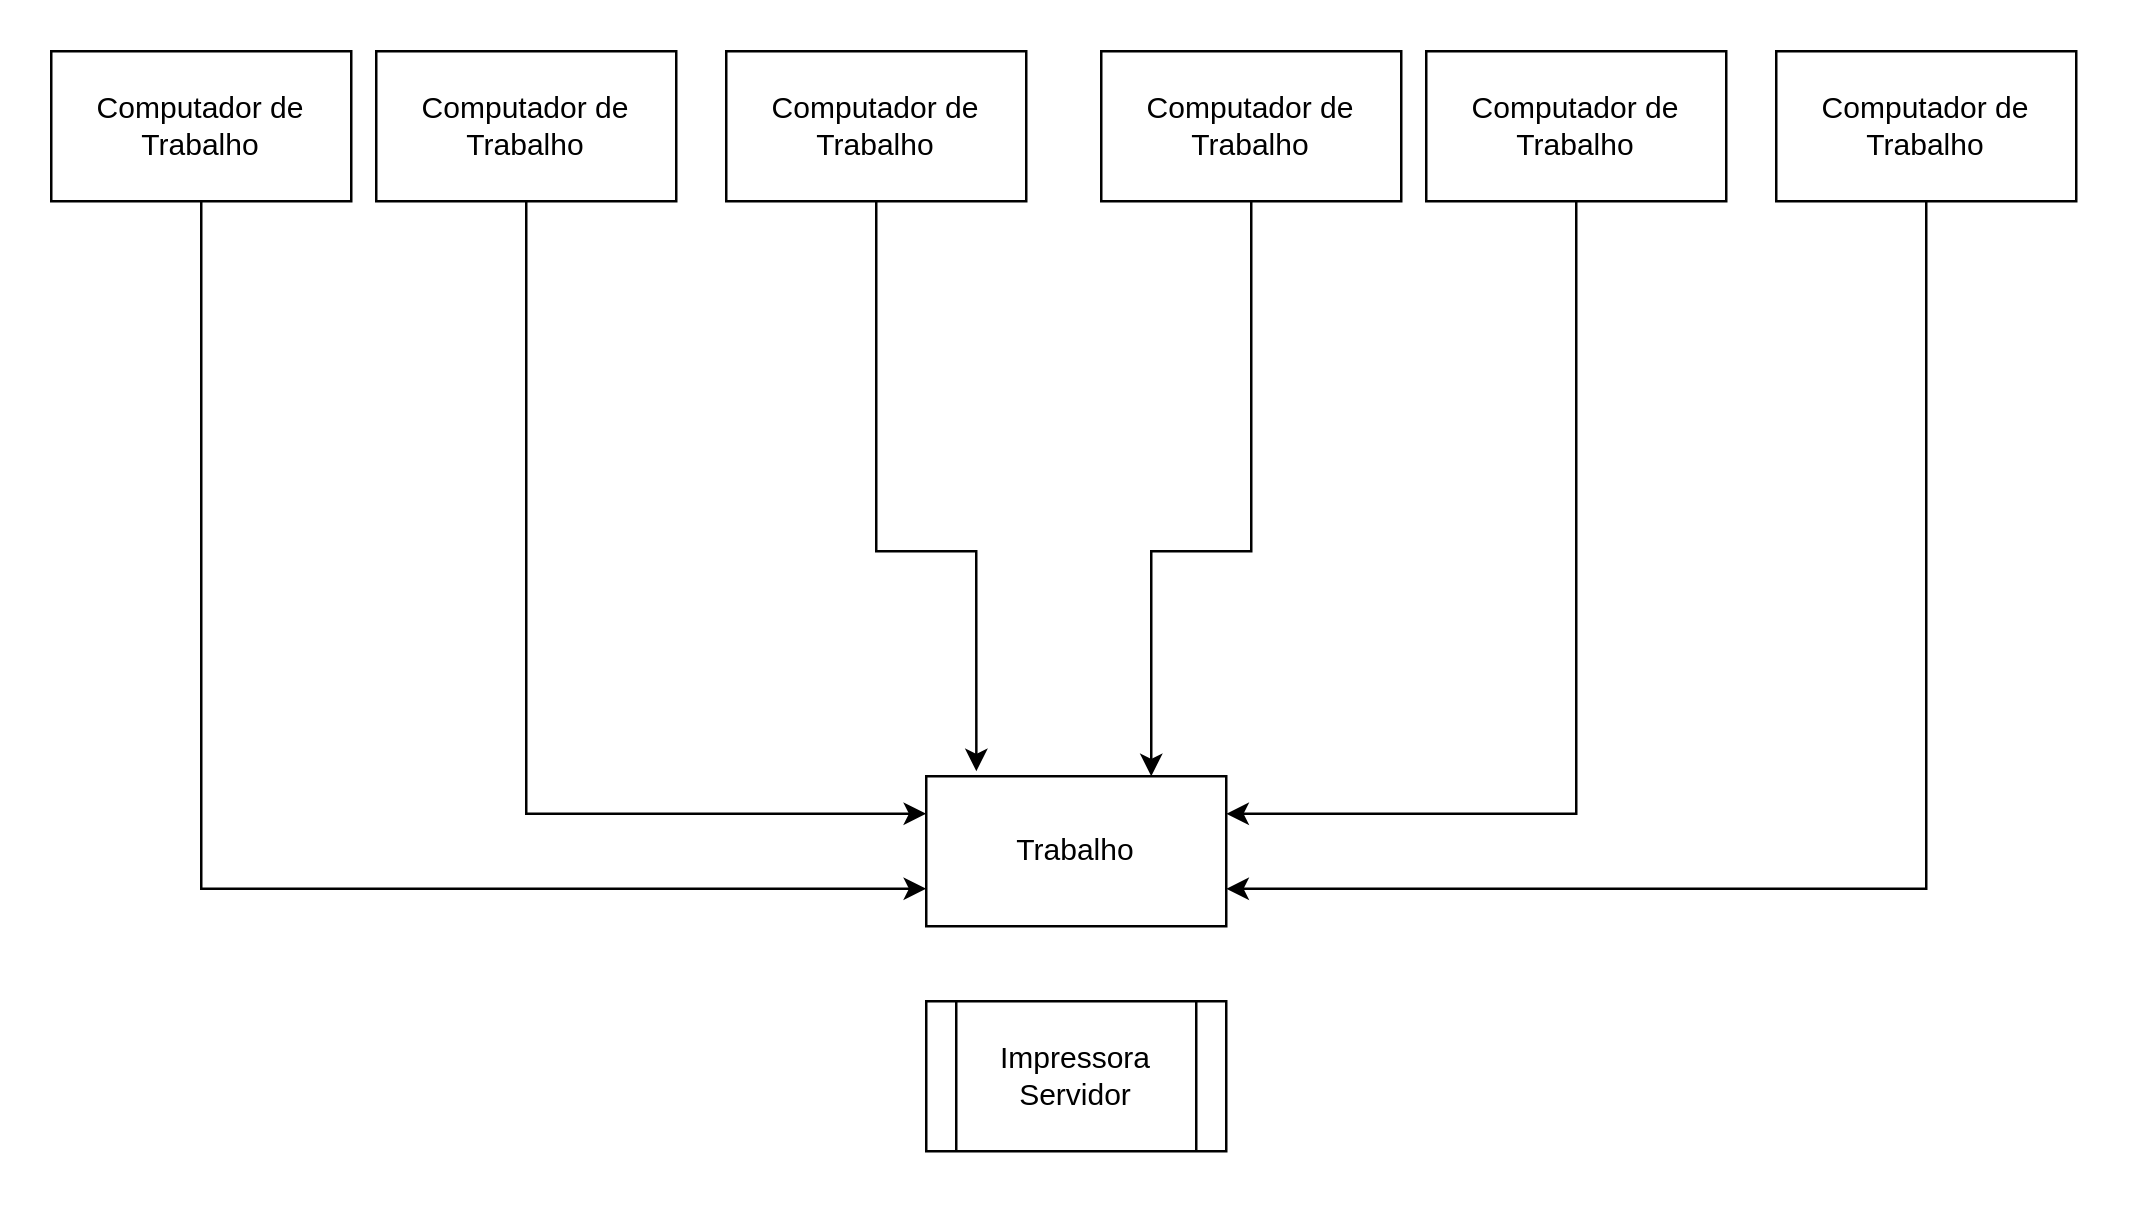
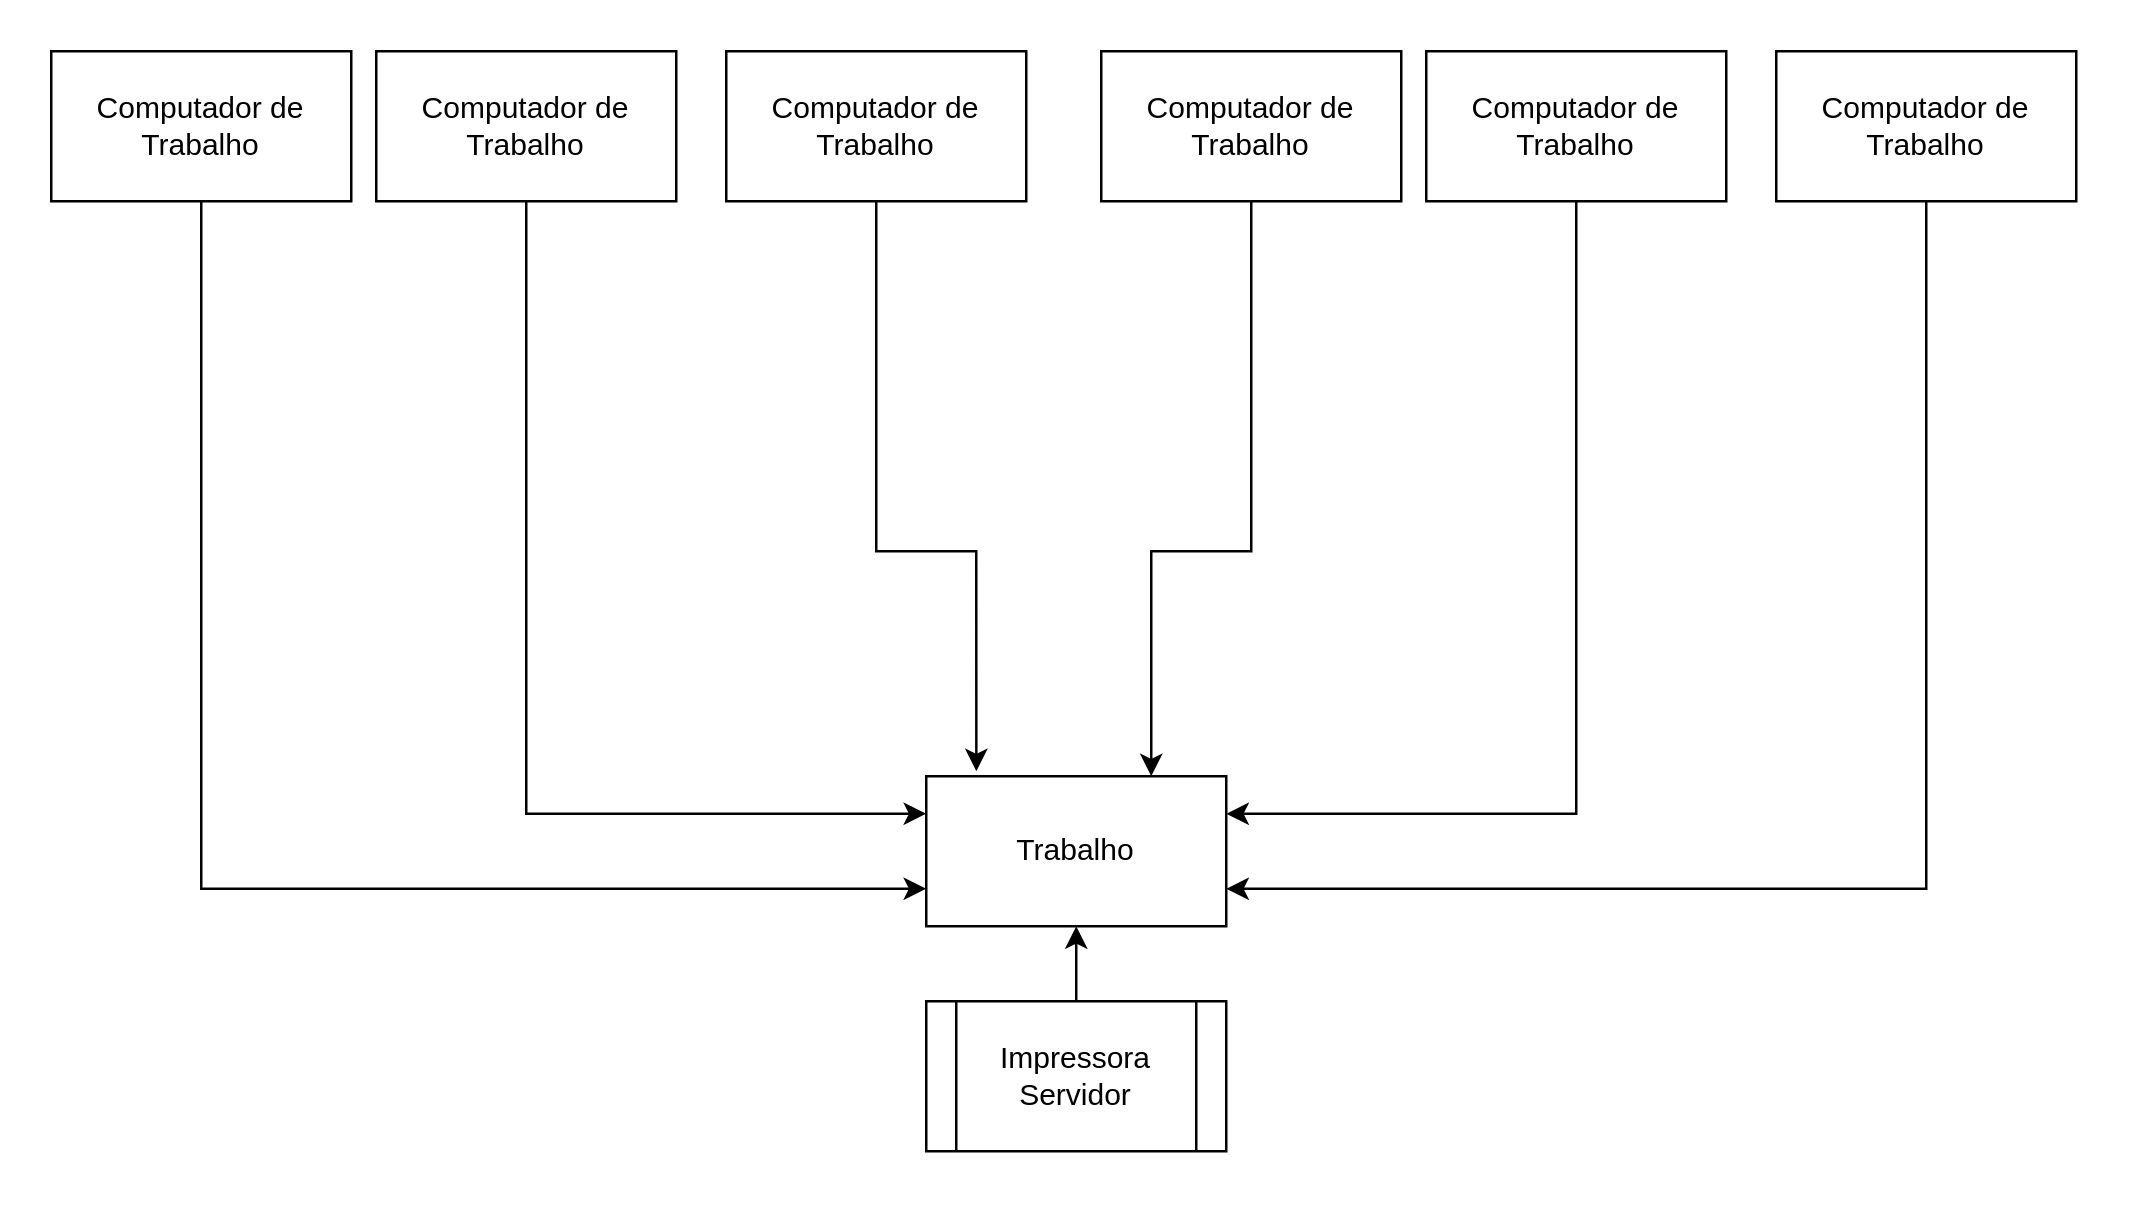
edge "Impressora Servidor" -> "Trabalho": added
